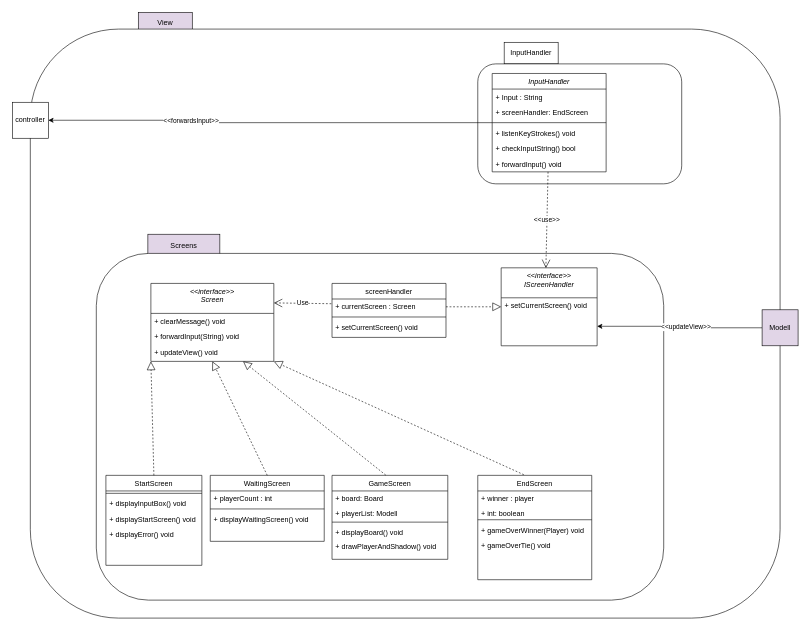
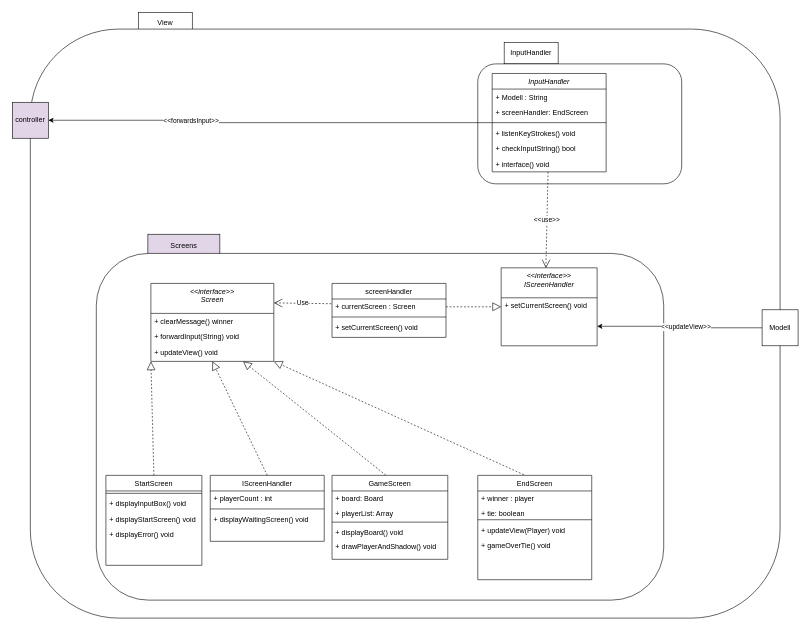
node "View": fillcolor #e1d5e7 -> #ffffff
node "+ Input : String": label "+ Input : String" -> "+ Modell : String"
node "controller": fillcolor #ffffff -> #e1d5e7
node "+ forwardInput() void": label "+ forwardInput() void" -> "+ interface() void"
node "+ clearMessage() void": label "+ clearMessage() void" -> "+ clearMessage() winner"
node "Modell": fillcolor #e1d5e7 -> #ffffff
node "WaitingScreen": label "WaitingScreen" -> "IScreenHandler"
node "+ playerList: Modell": label "+ playerList: Modell" -> "+ playerList: Array"
node "+ int: boolean": label "+ int: boolean" -> "+ tie: boolean"
node "+ gameOverWinner(Player) void": label "+ gameOverWinner(Player) void" -> "+ updateView(Player) void"
